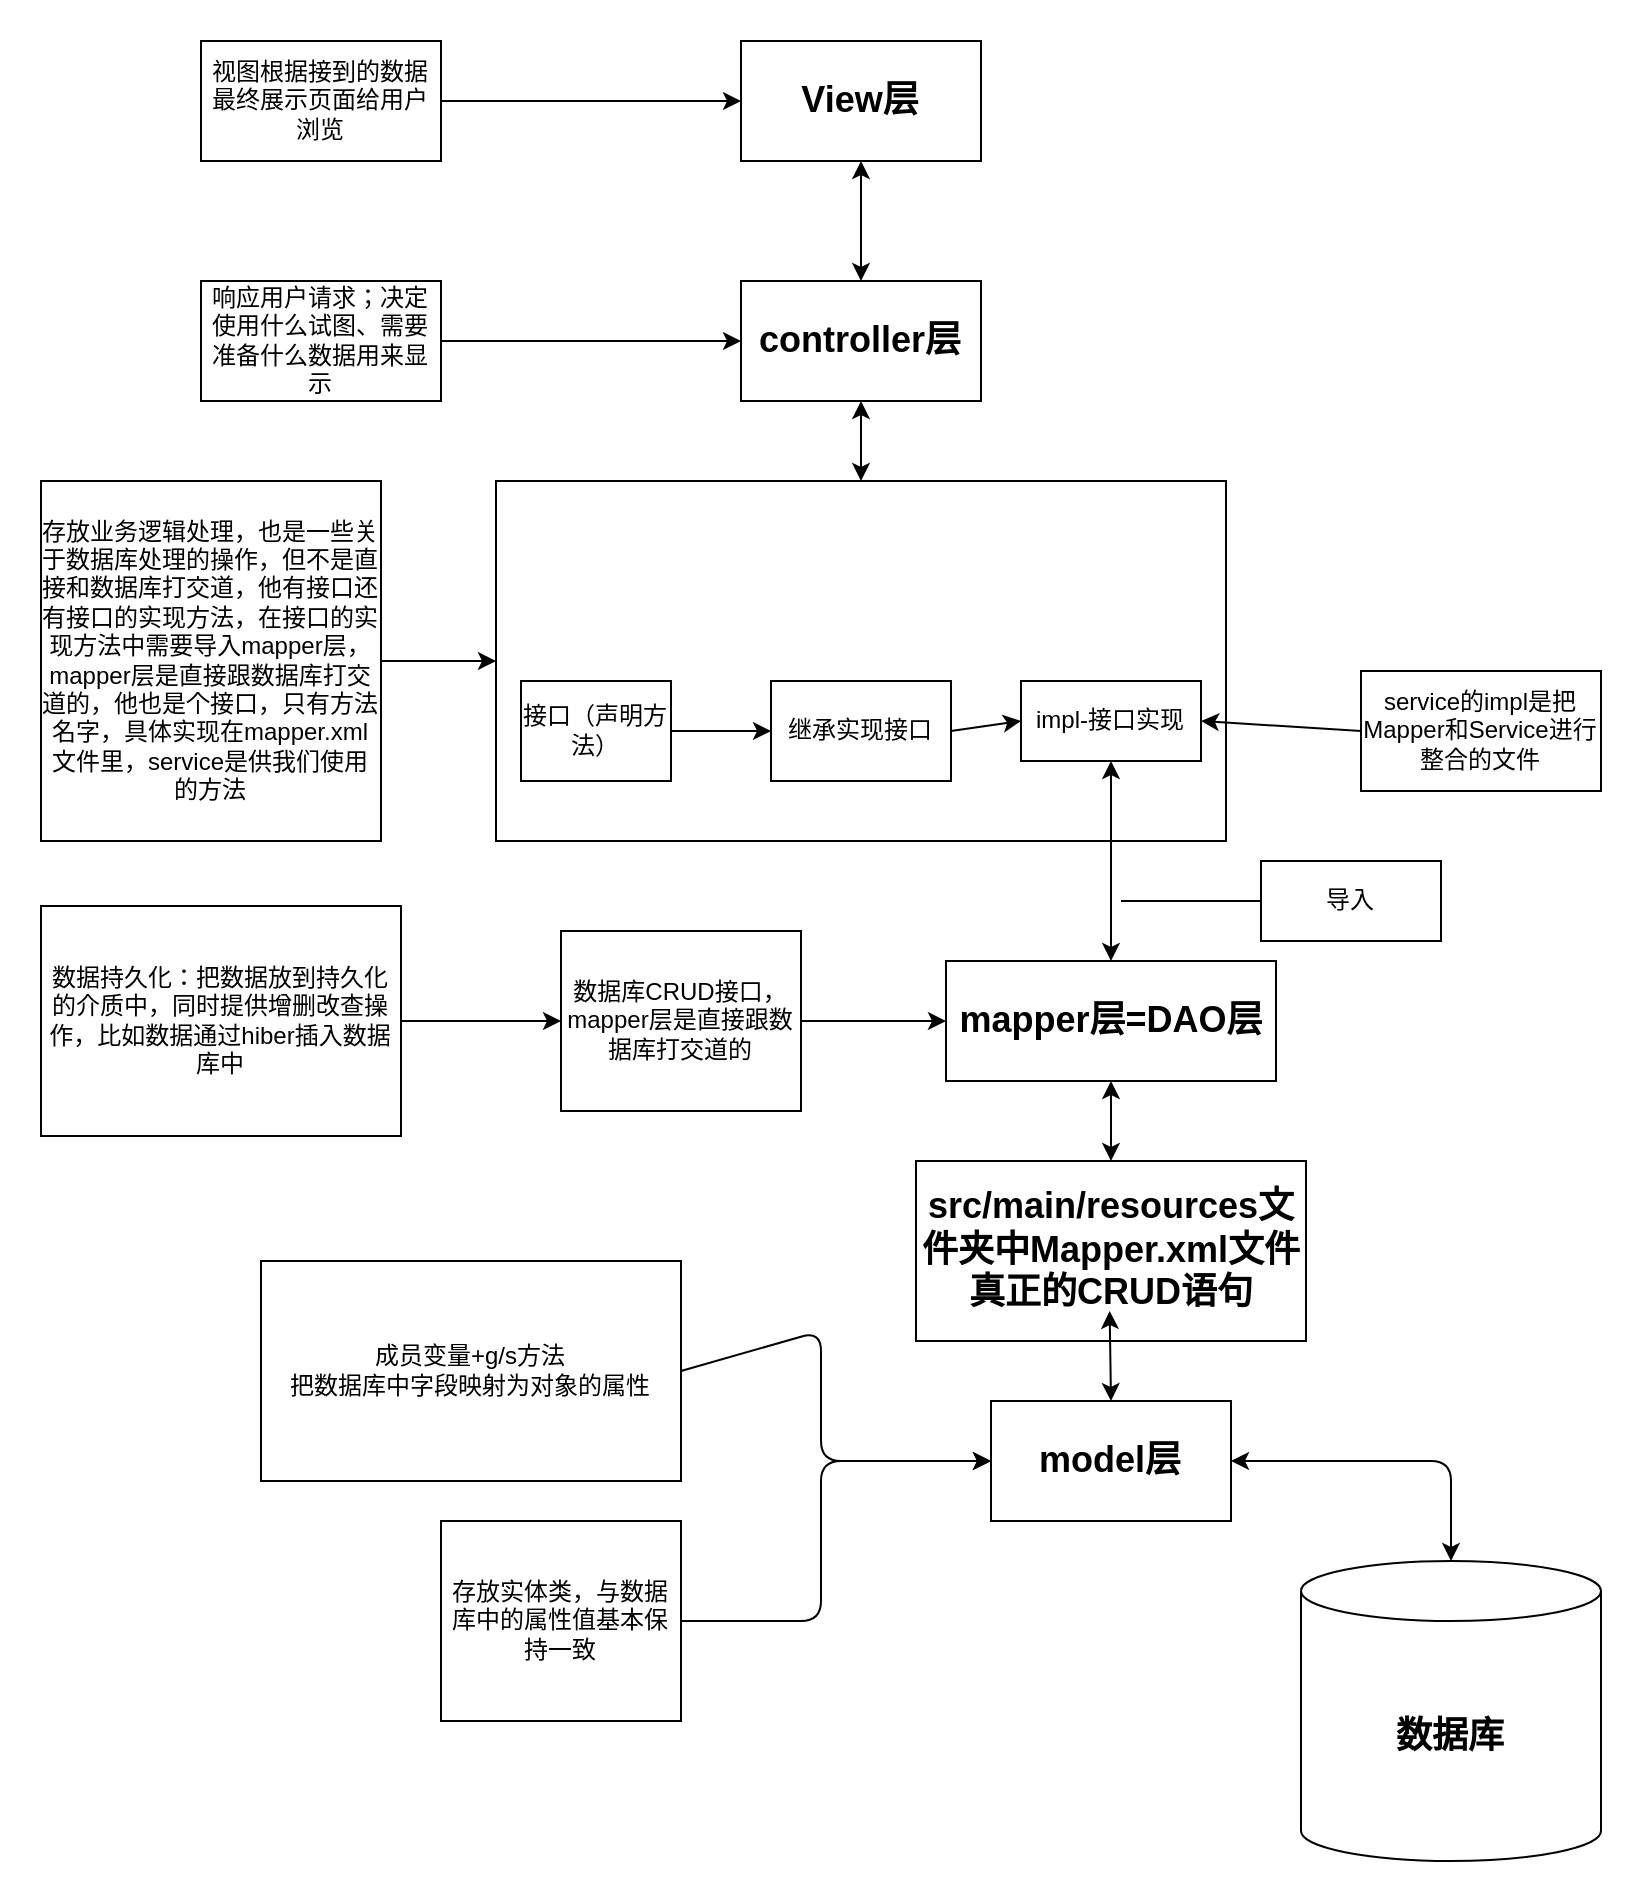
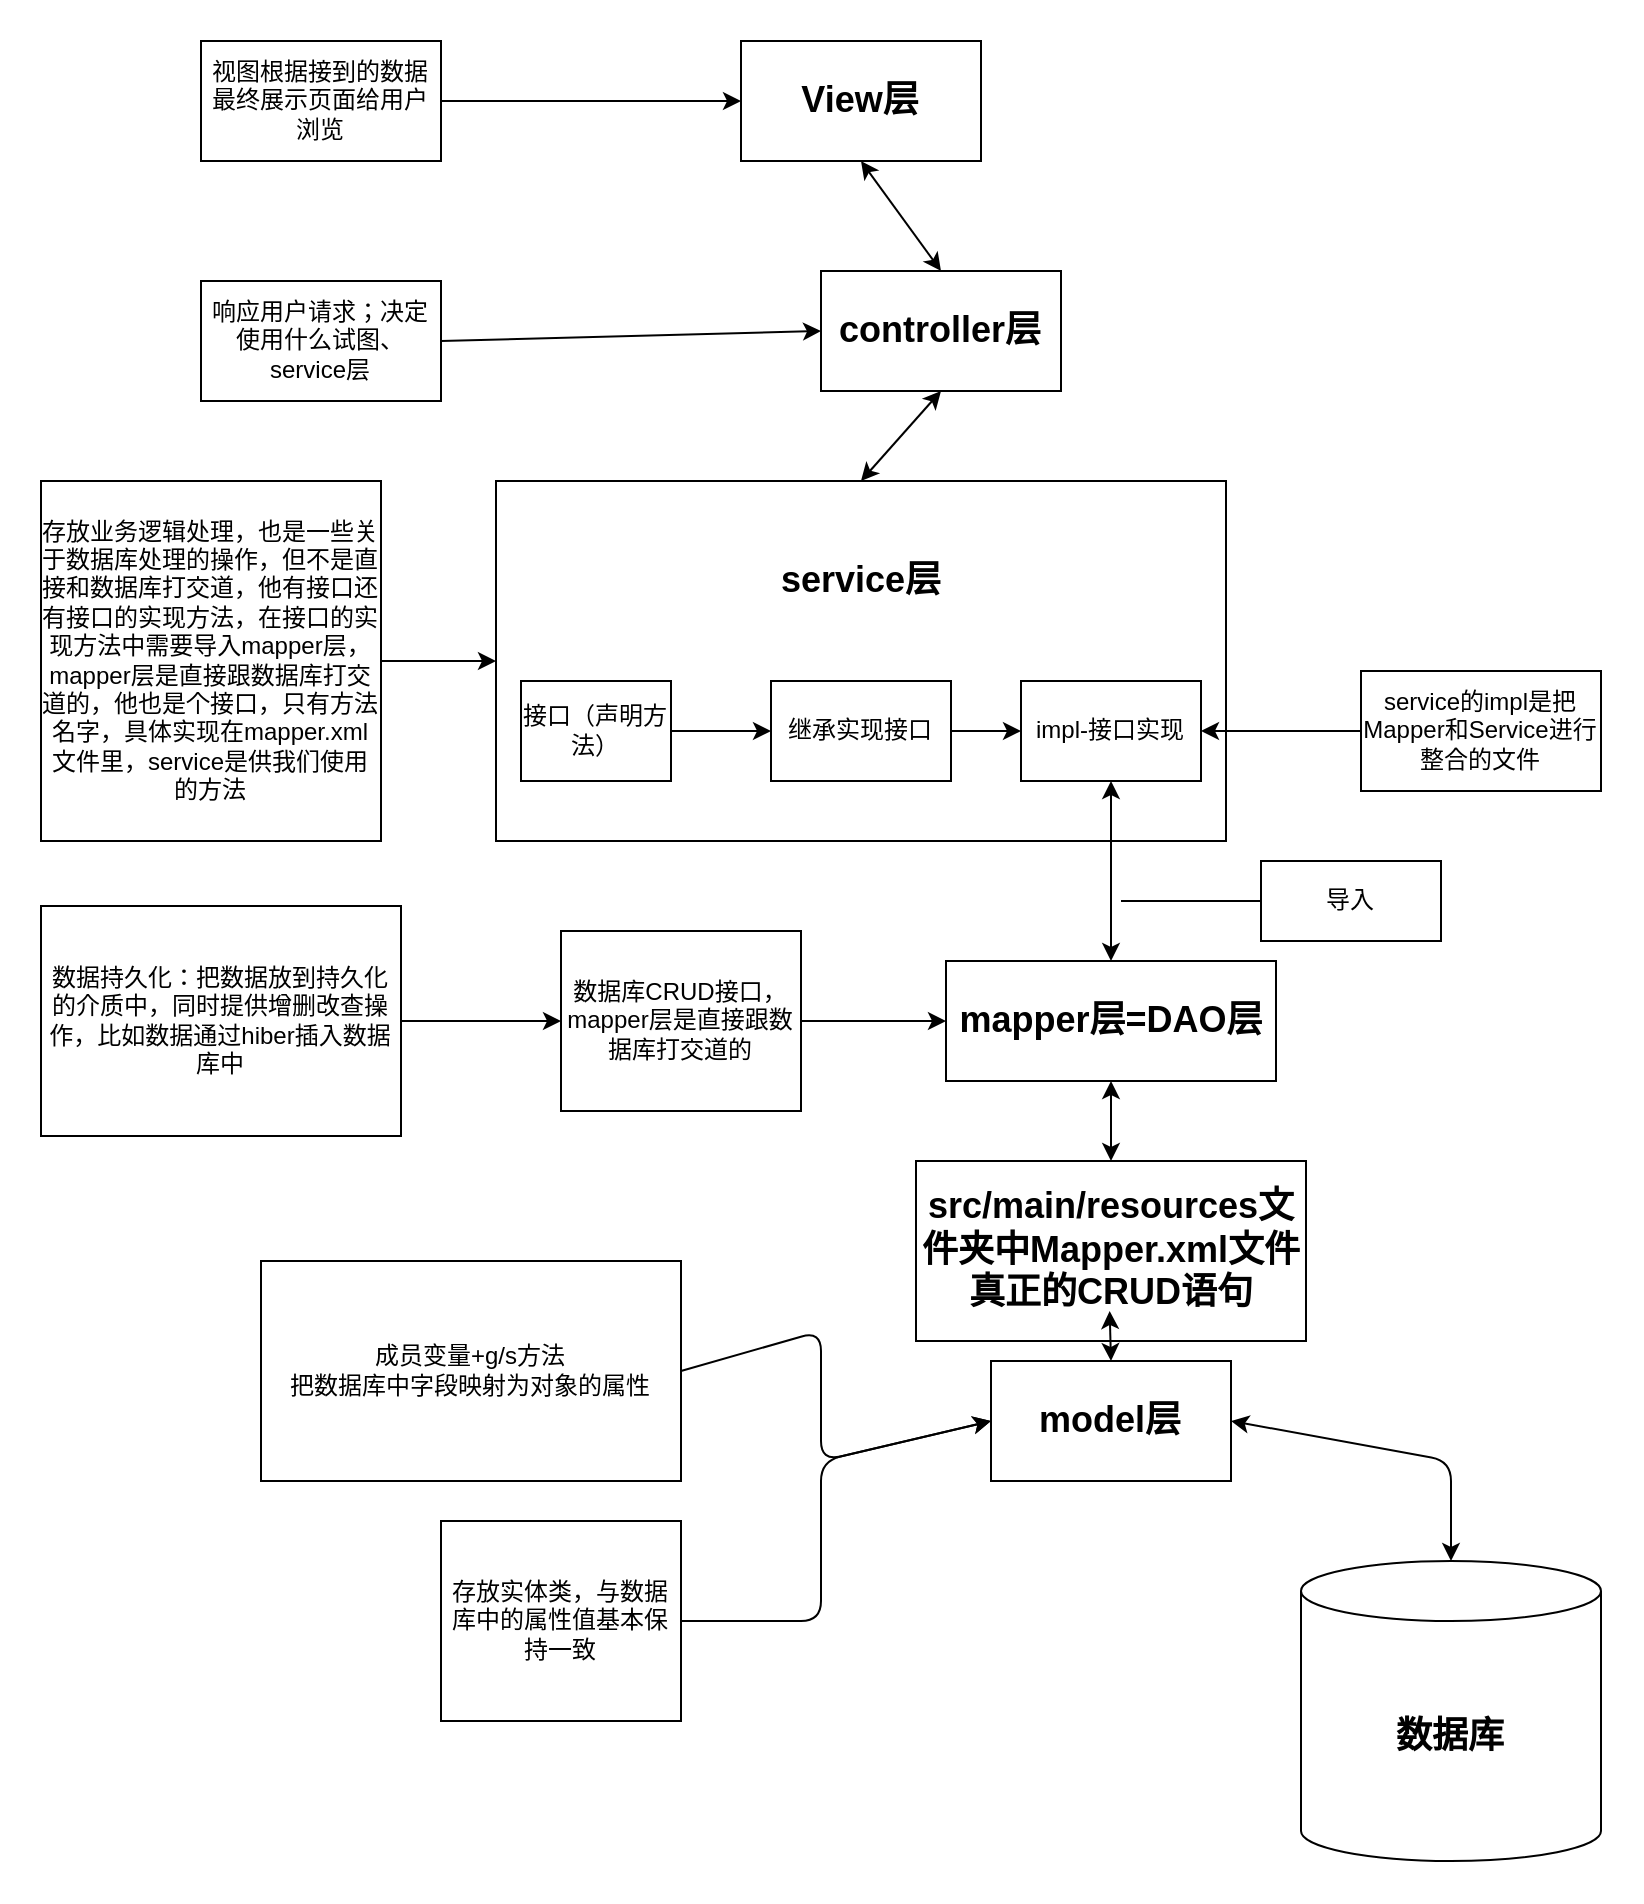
node "响应用户请求；决定使用什么试图、需要准备什么数据用来显示": label "响应用户请求；决定使用什么试图、需要准备什么数据用来显示" -> "响应用户请求；决定使用什么试图、service层"
node "controller层": moved (861, 341) -> (941, 331)
node "service层": added
node "impl-接口实现": size 180x80 -> 180x100
node "model层": moved (1111, 1461) -> (1111, 1421)
